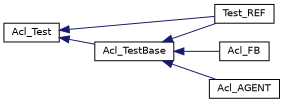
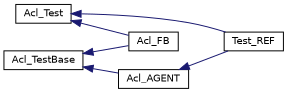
edge "Test_REF" -> "Acl_TestBase": now "Test_REF" -> "Acl_AGENT"
edge "Acl_TestBase" -> "Acl_Test": now "Acl_FB" -> "Acl_Test"
